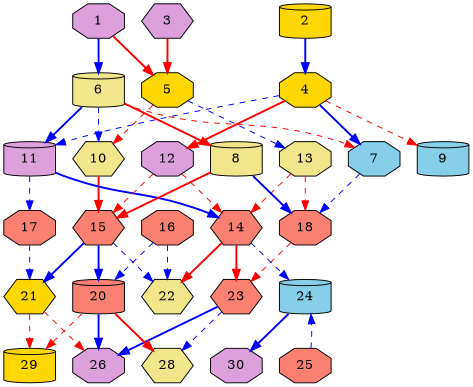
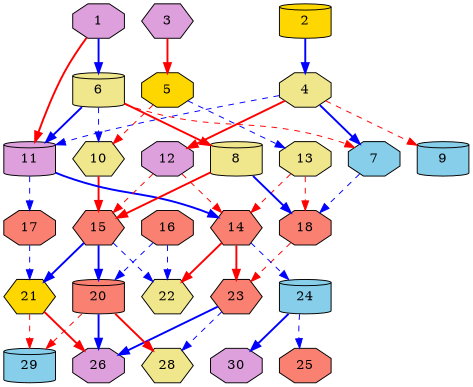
edge "1" -> "5": now "1" -> "11"
node "4": fillcolor gold -> khaki
edge "21" -> "26": style dashed -> bold
edge "25" -> "24": reversed
node "29": fillcolor gold -> skyblue
